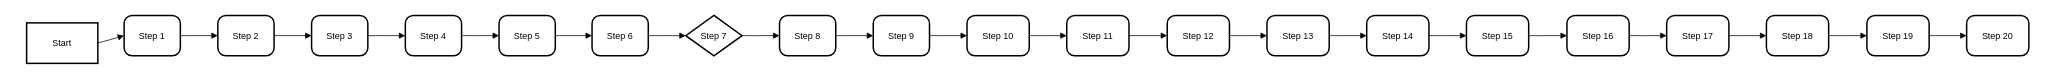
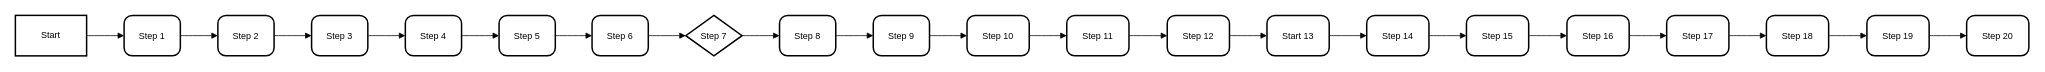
node "Step 13": label "Step 13" -> "Start 13"
node "Start": moved (62, 43) -> (51, 36)
